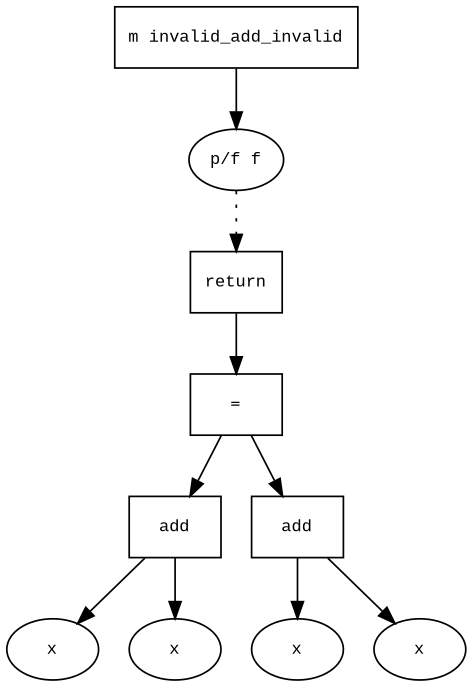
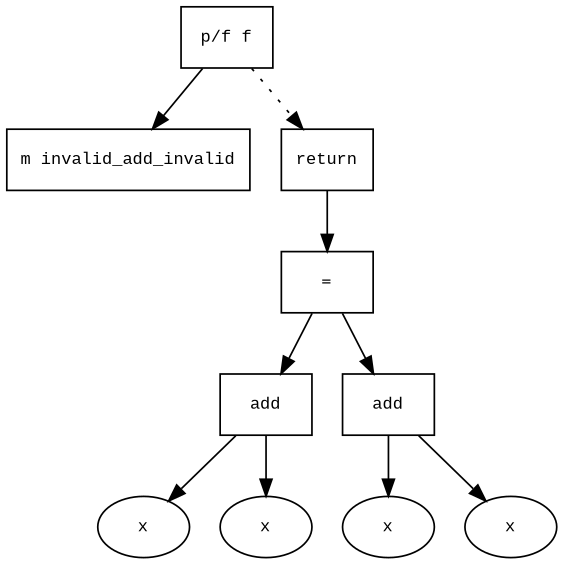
edge "m invalid_add_invalid" -> "p/f f": reversed
node "p/f f": shape ellipse -> box
